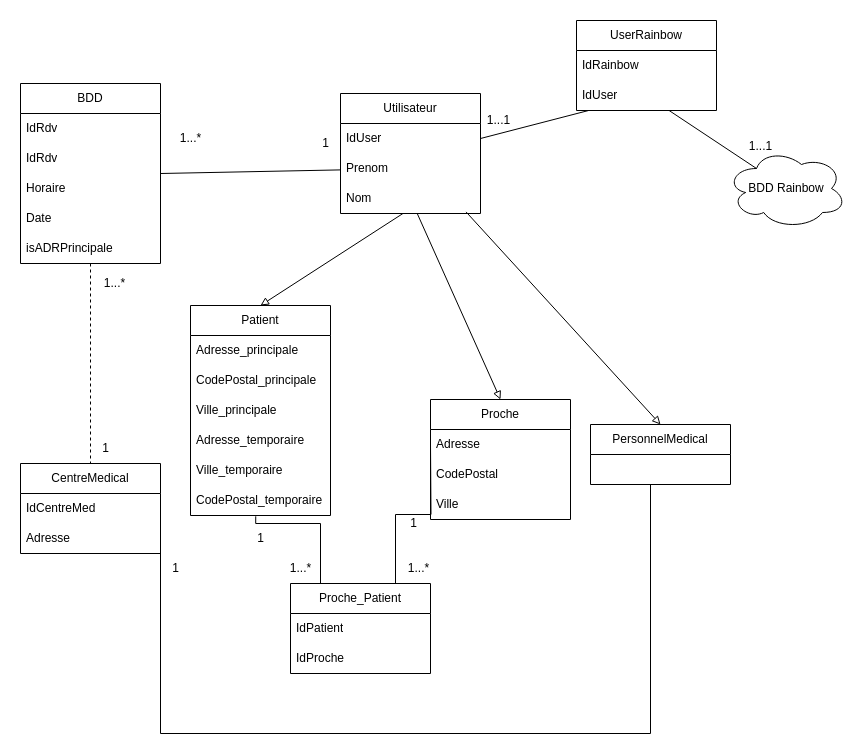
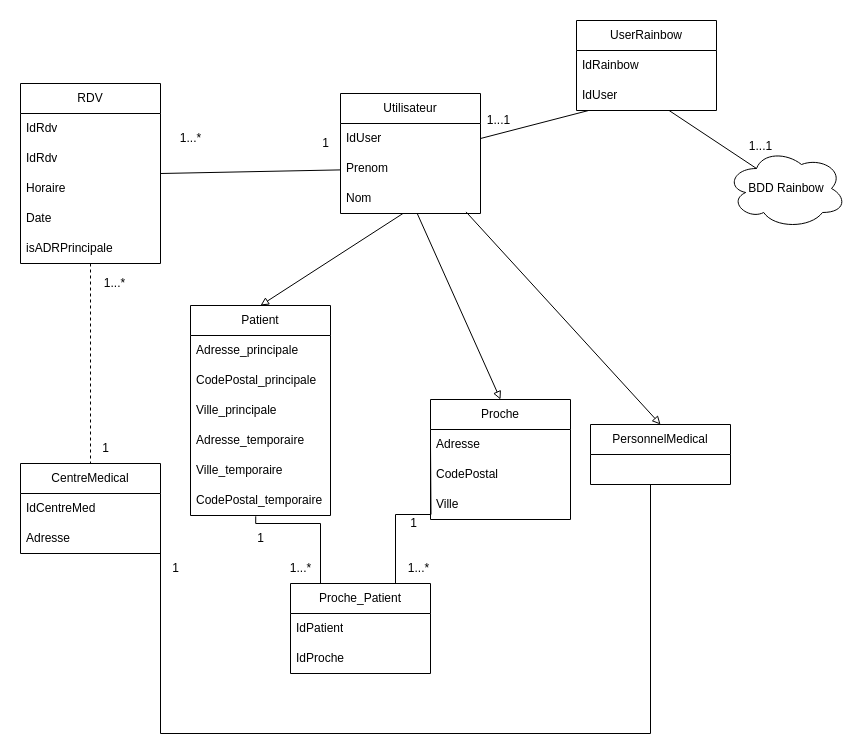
node "BDD": label "BDD" -> "RDV"
